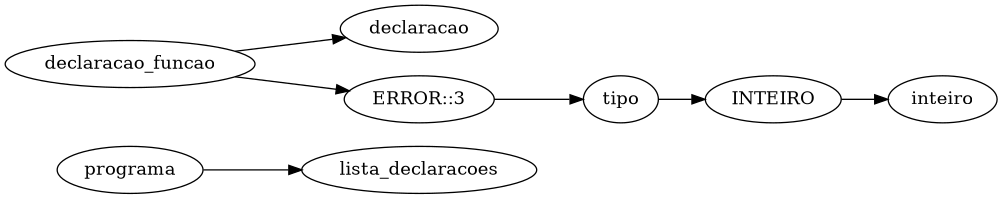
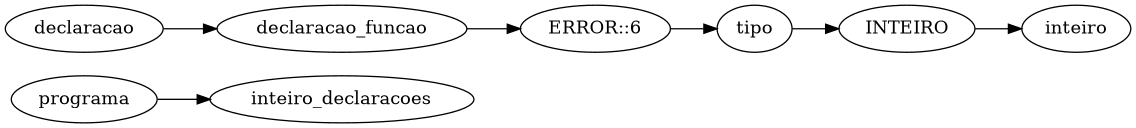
edge "declaracao_funcao" -> "declaracao": reversed
node "ERROR::3": label "ERROR::3" -> "ERROR::6"
node "lista_declaracoes": label "lista_declaracoes" -> "inteiro_declaracoes"
